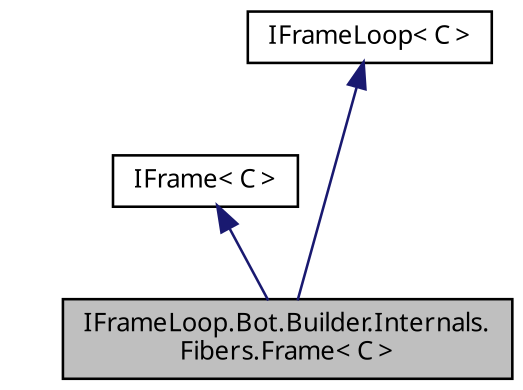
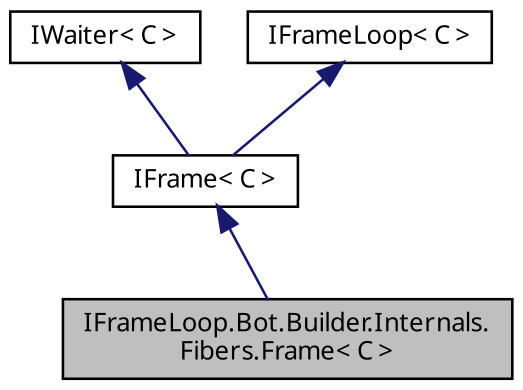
node "IWaiter< C >": added
edge "IFrameLoop.Bot.Builder.Internals. Fibers.Frame< C >" -> "IFrameLoop< C >": now "IFrame< C >" -> "IFrameLoop< C >"
